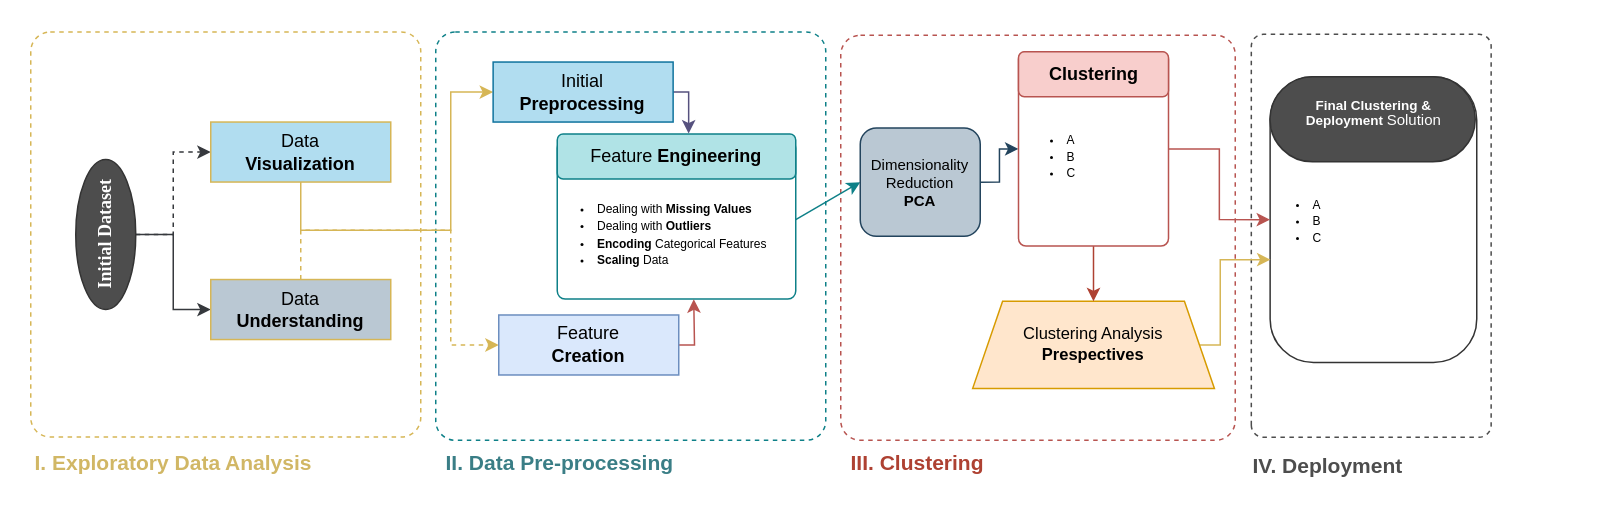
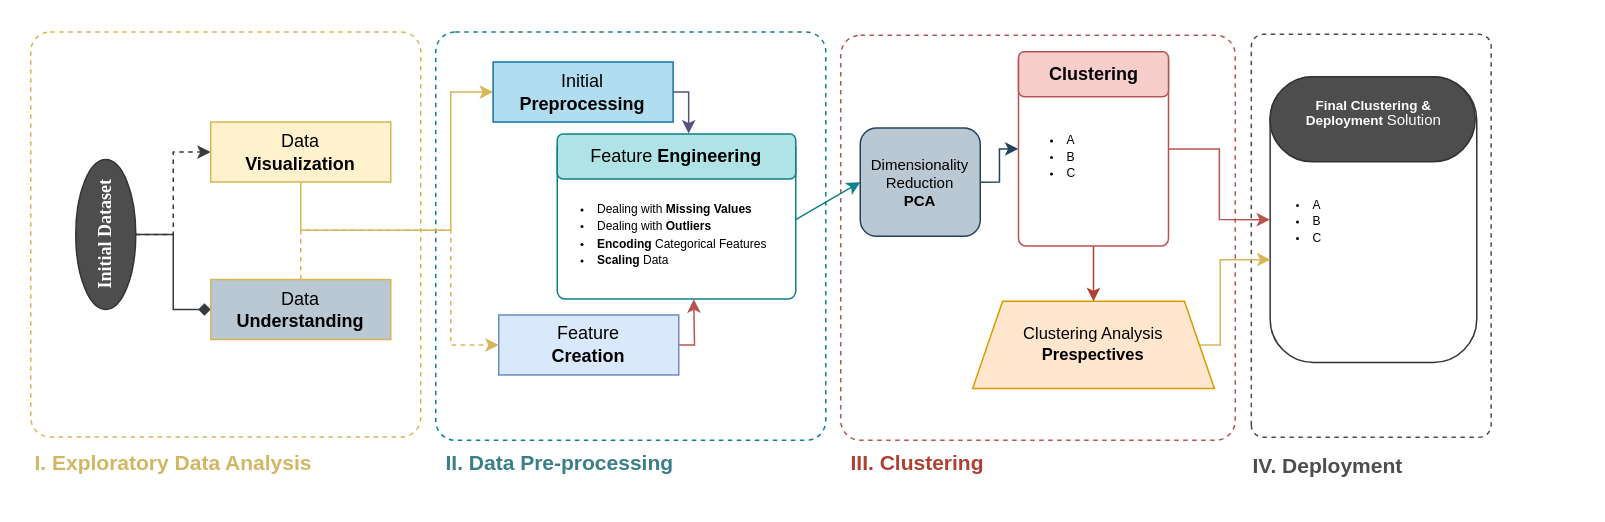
node "Data Visualization": fillcolor #b1ddf0 -> #fff2cc
edge "Initial Dataset" -> "Data Understanding": arrowhead classic -> diamond
